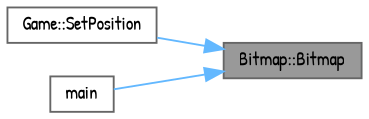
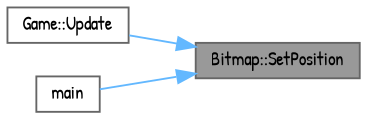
node "Game::SetPosition": label "Game::SetPosition" -> "Game::Update"
node "Bitmap::Bitmap": label "Bitmap::Bitmap" -> "Bitmap::SetPosition"
